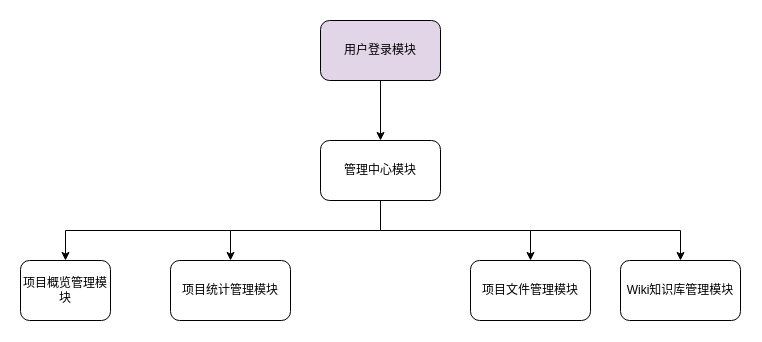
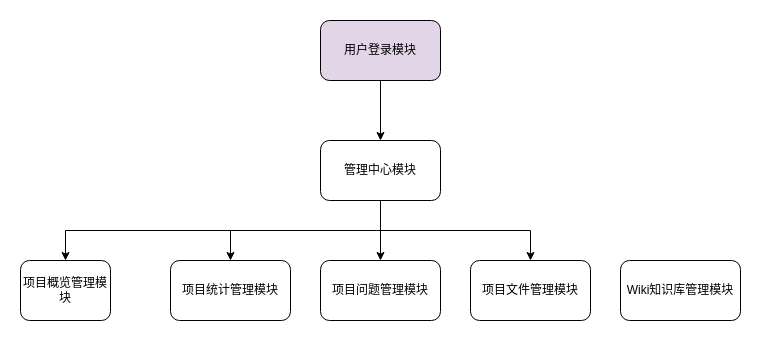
edge "管理中心模块" -> "Wiki知识库管理模块": removed
edge "管理中心模块" -> "项目问题管理模块": added
node "项目问题管理模块": added
